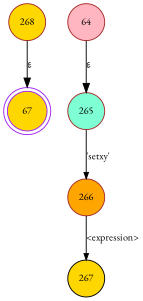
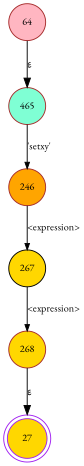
node "67": label "67" -> "27"
node "265": label "265" -> "465"
node "266": label "266" -> "246"
edge "267" -> "268": added, label "<expression>"
